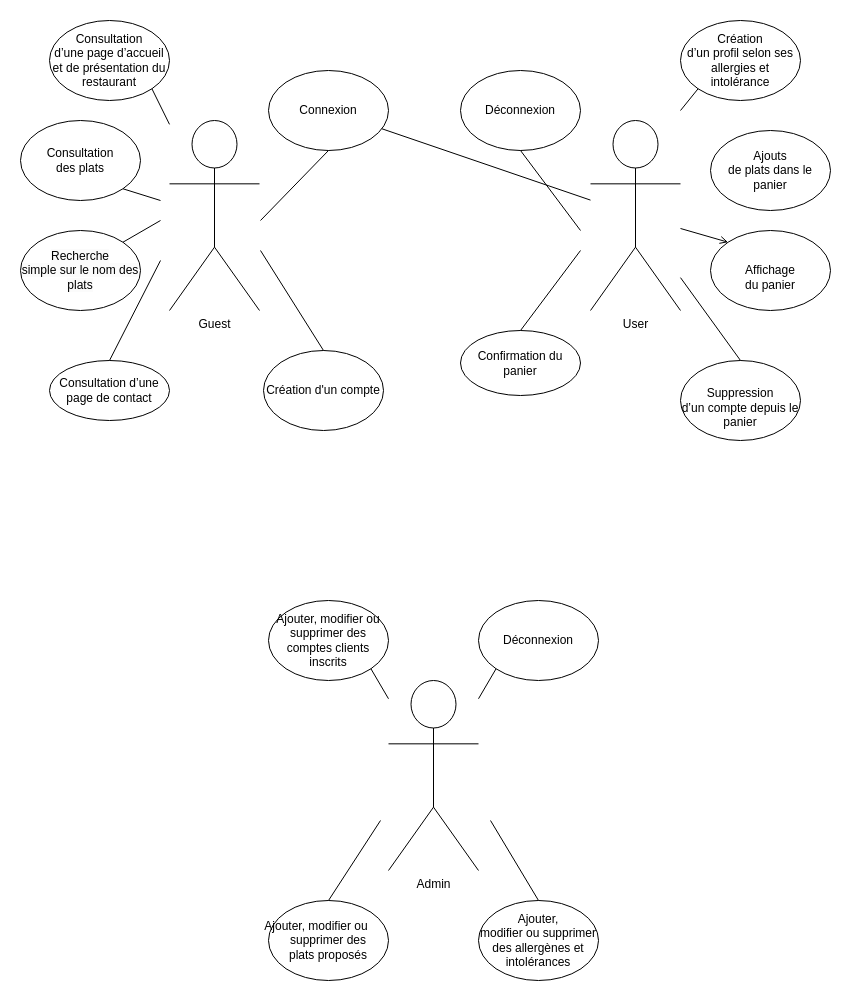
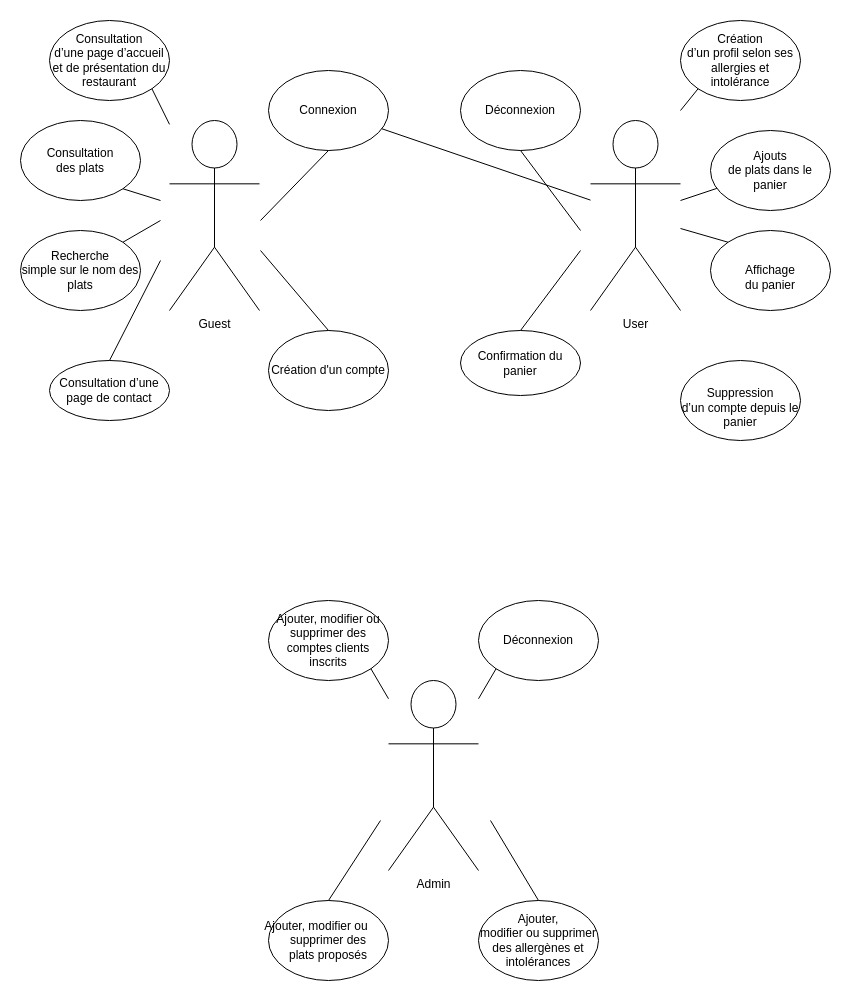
edge "User" -> "Affichage du panier": arrowhead open -> none
edge "User" -- "Suppression d’un compte depuis le panier": now "User" -- "Ajouts de plats dans le panier"
node "Création d'un compte": moved (324, 391) -> (329, 371)
